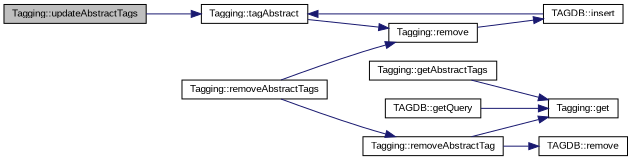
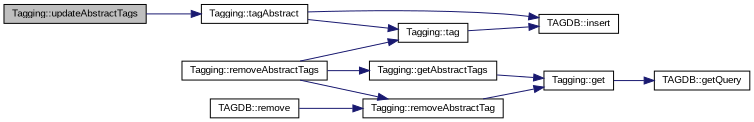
edge "TAGDB::insert" -> "Tagging::tagAbstract": reversed
node "Tagging::remove": label "Tagging::remove" -> "Tagging::tag"
edge "Tagging::removeAbstractTags" -> "Tagging::getAbstractTags": added
edge "TAGDB::getQuery" -> "Tagging::get": reversed
edge "Tagging::removeAbstractTag" -> "TAGDB::remove": reversed
